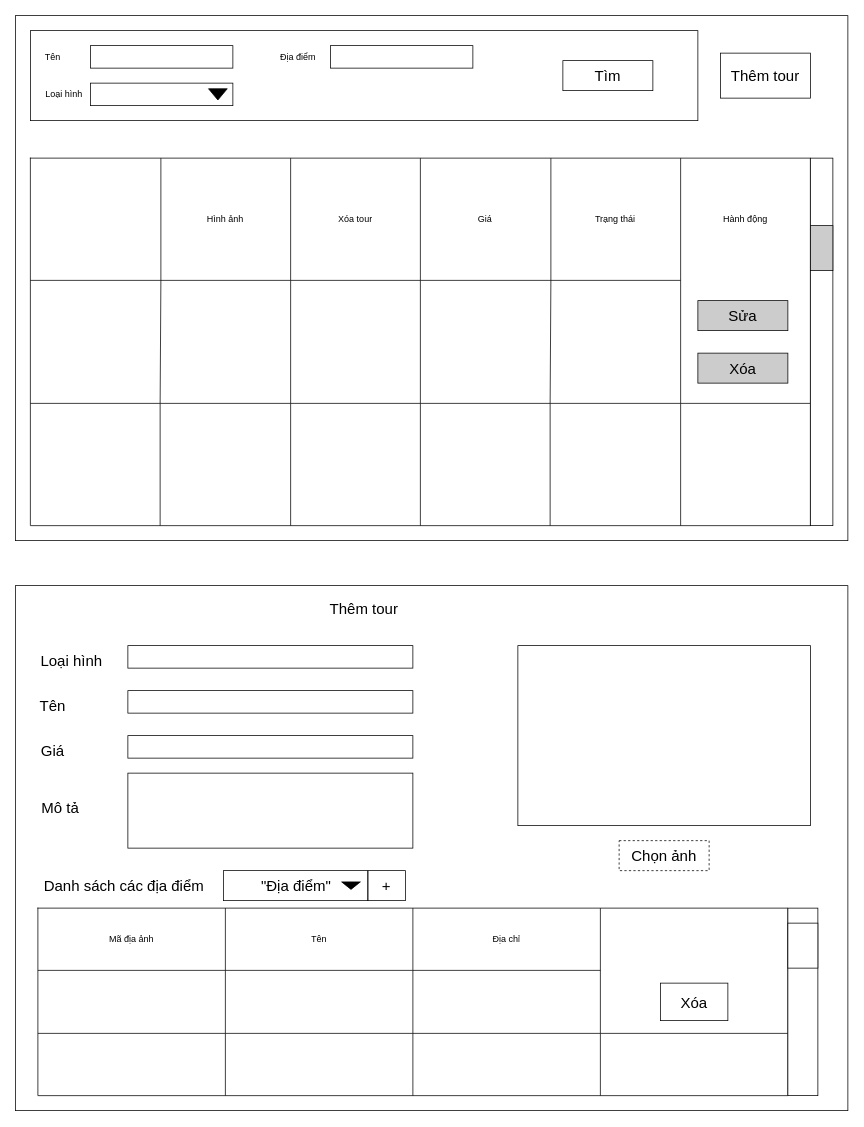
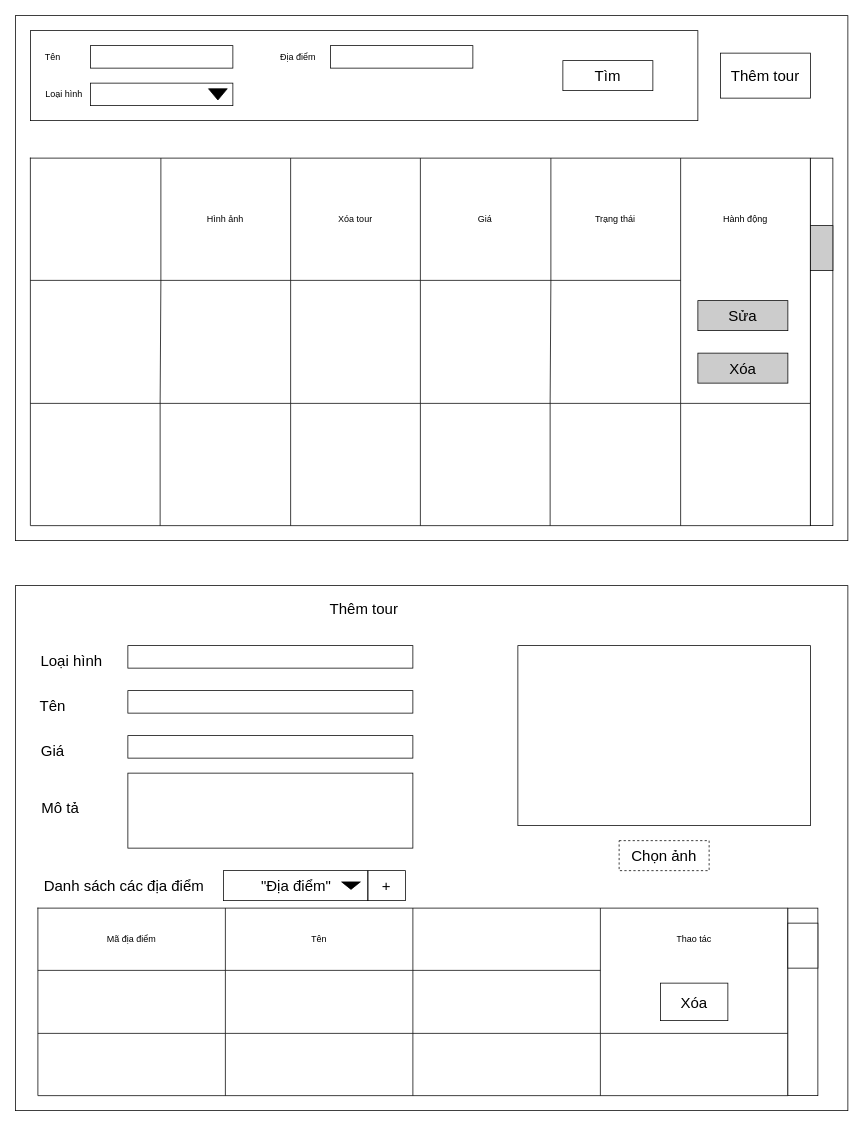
node "Mã địa ảnh": label "Mã địa ảnh" -> "Mã địa điểm"
node "Địa chỉ": removed
node "Thao tác": added
